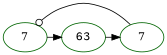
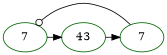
node "63": label "63" -> "43"
